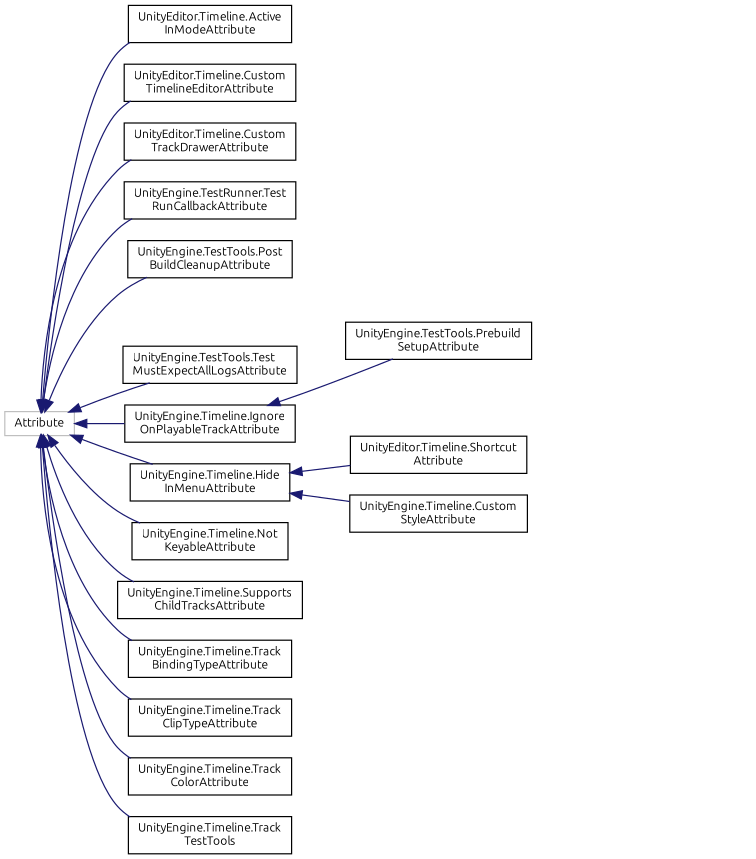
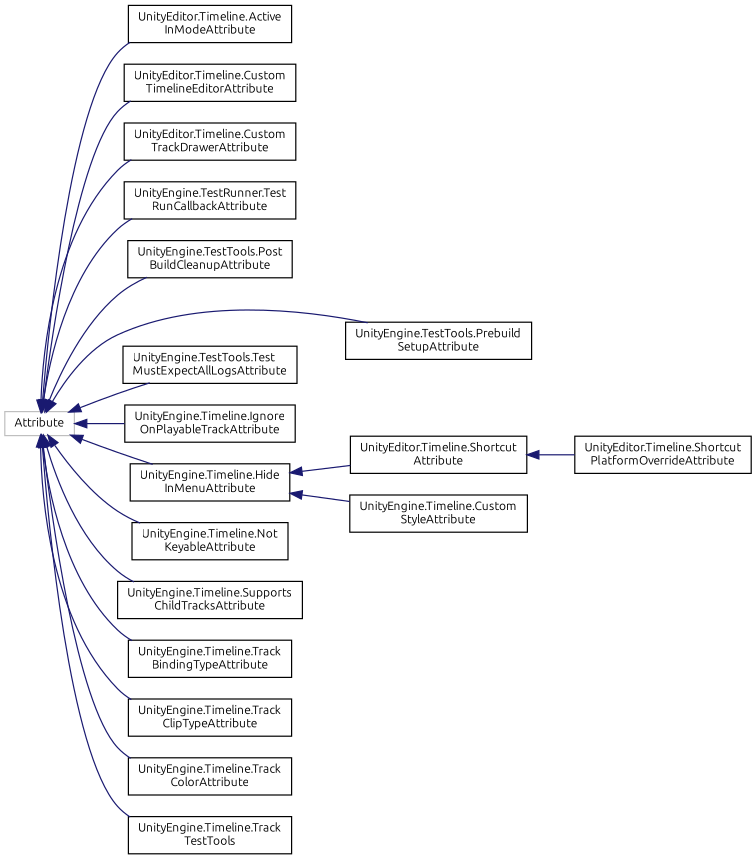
edge "UnityEngine.TestTools.Prebuild SetupAttribute" -> "UnityEngine.Timeline.Ignore OnPlayableTrackAttribute": now "UnityEngine.TestTools.Prebuild SetupAttribute" -> "Attribute"
node "UnityEditor.Timeline.Shortcut PlatformOverrideAttribute": added
